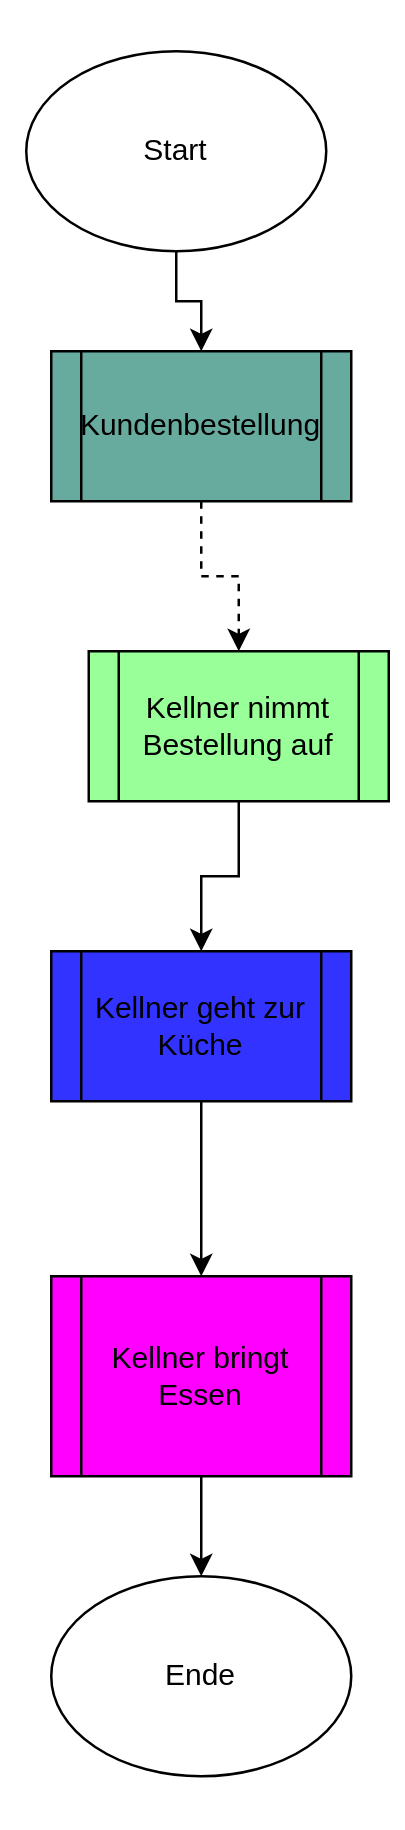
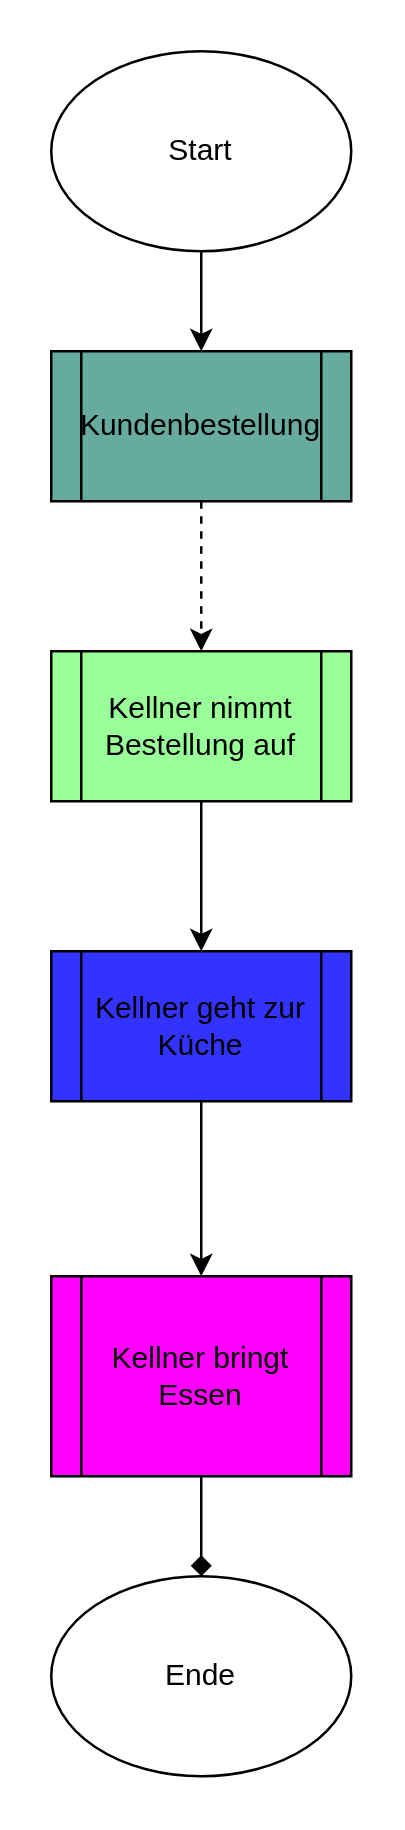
node "Start": moved (176, 151) -> (201, 151)
node "Kellner nimmt Bestellung auf": moved (239, 726) -> (201, 726)
edge "Kellner bringt Essen" -> "Ende": arrowhead classic -> diamond
